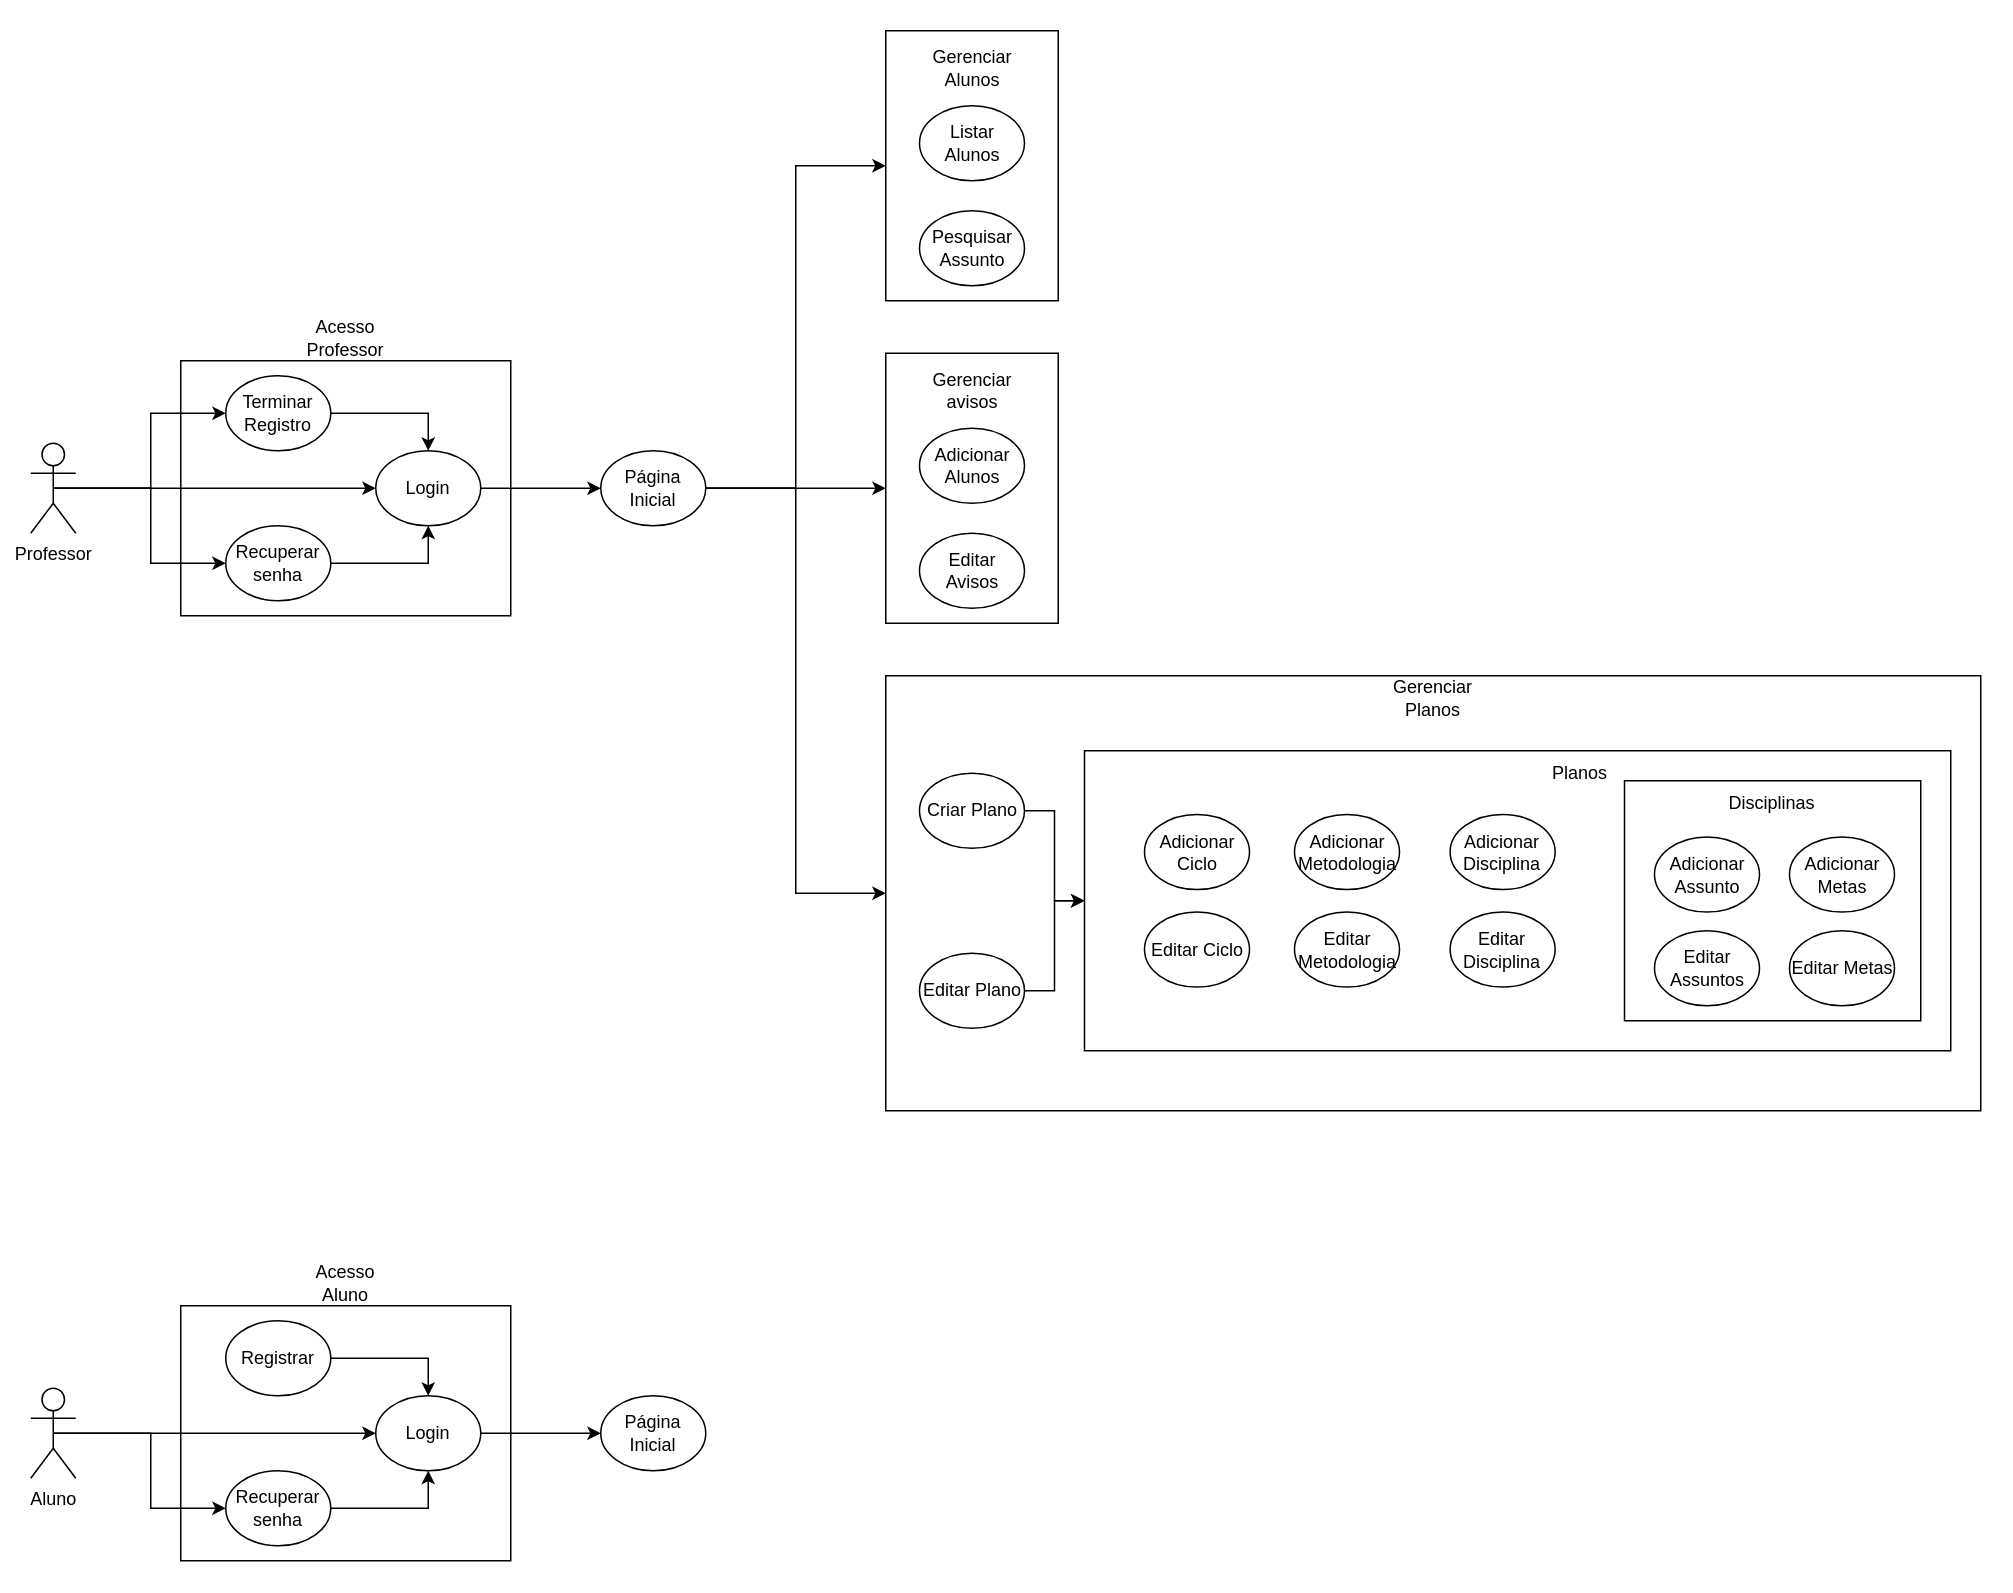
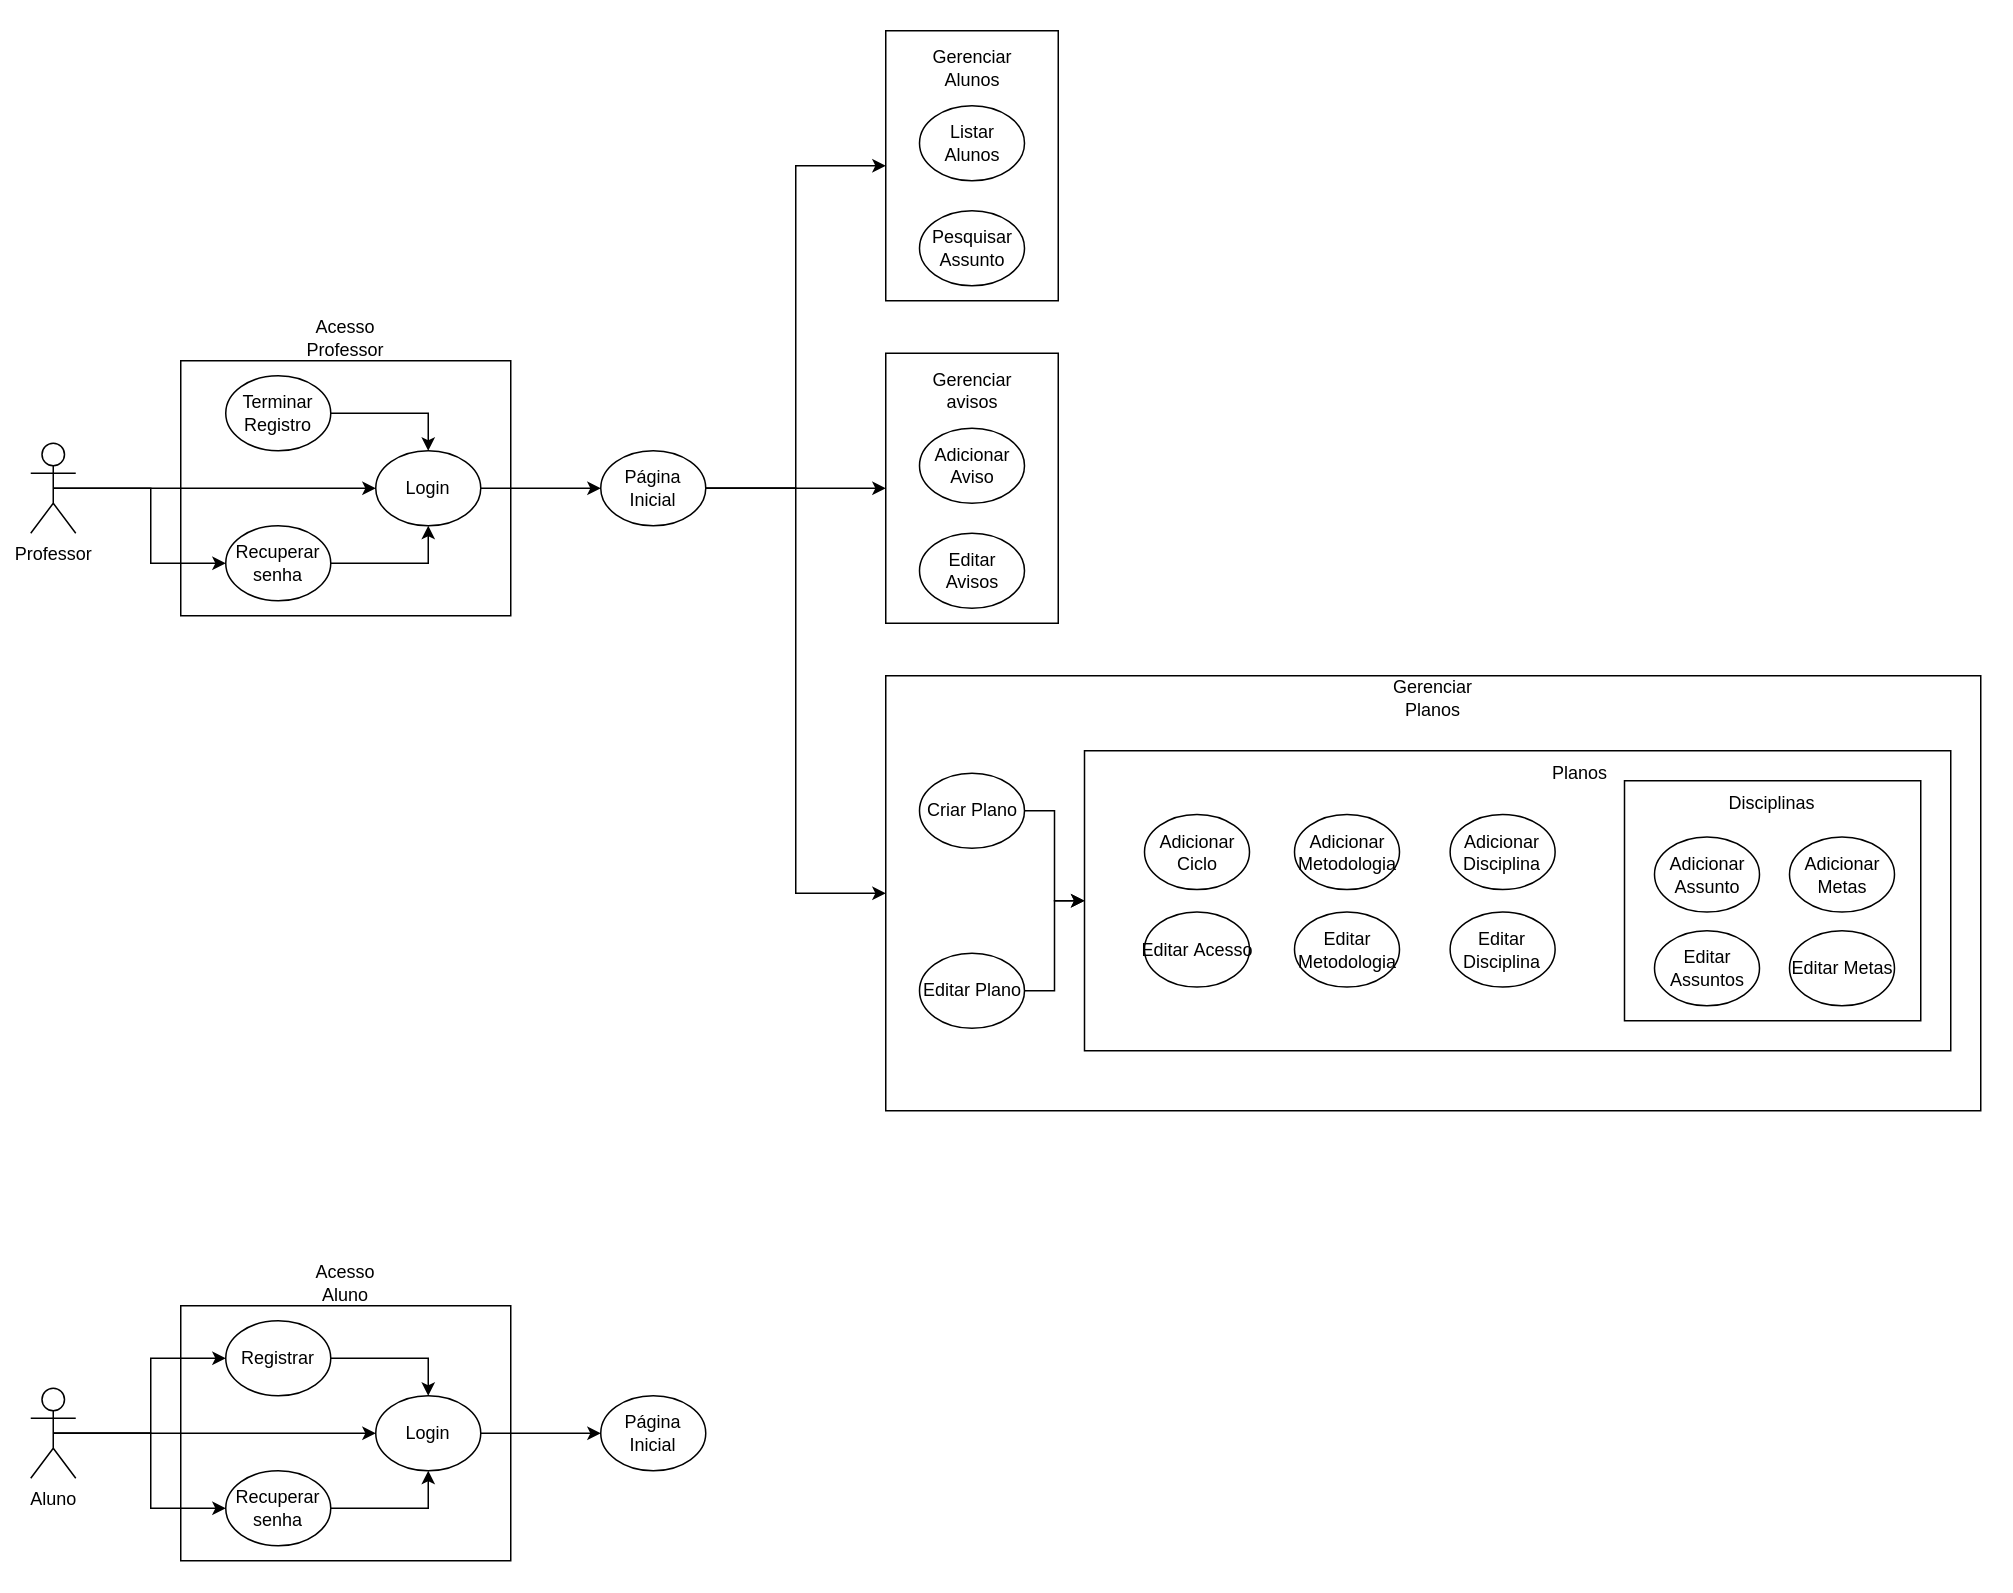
edge "Professor" -> "Terminar Registro": removed
node "Adicionar Alunos": label "Adicionar Alunos" -> "Adicionar Aviso"
node "Editar Ciclo": label "Editar Ciclo" -> "Editar Acesso"
edge "Aluno" -> "Registrar": added
